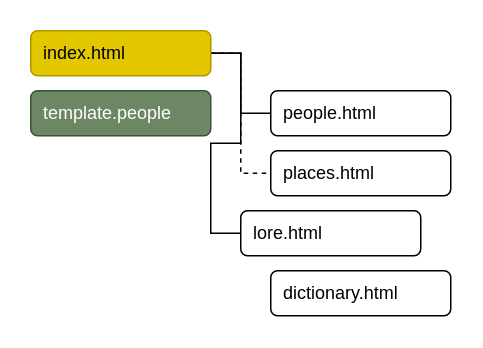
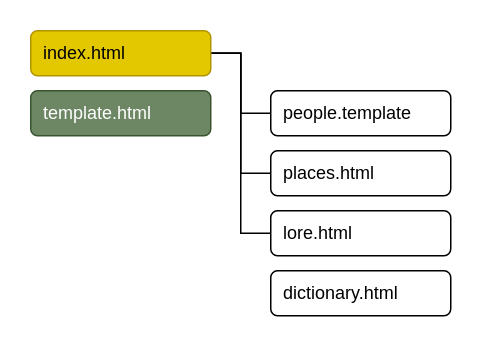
node "template.people": label "template.people" -> "template.html"
node "people.html": label "people.html" -> "people.template"
edge "index.html" -- "places.html": style dashed -> solid
node "lore.html": moved (331, 233) -> (361, 233)
